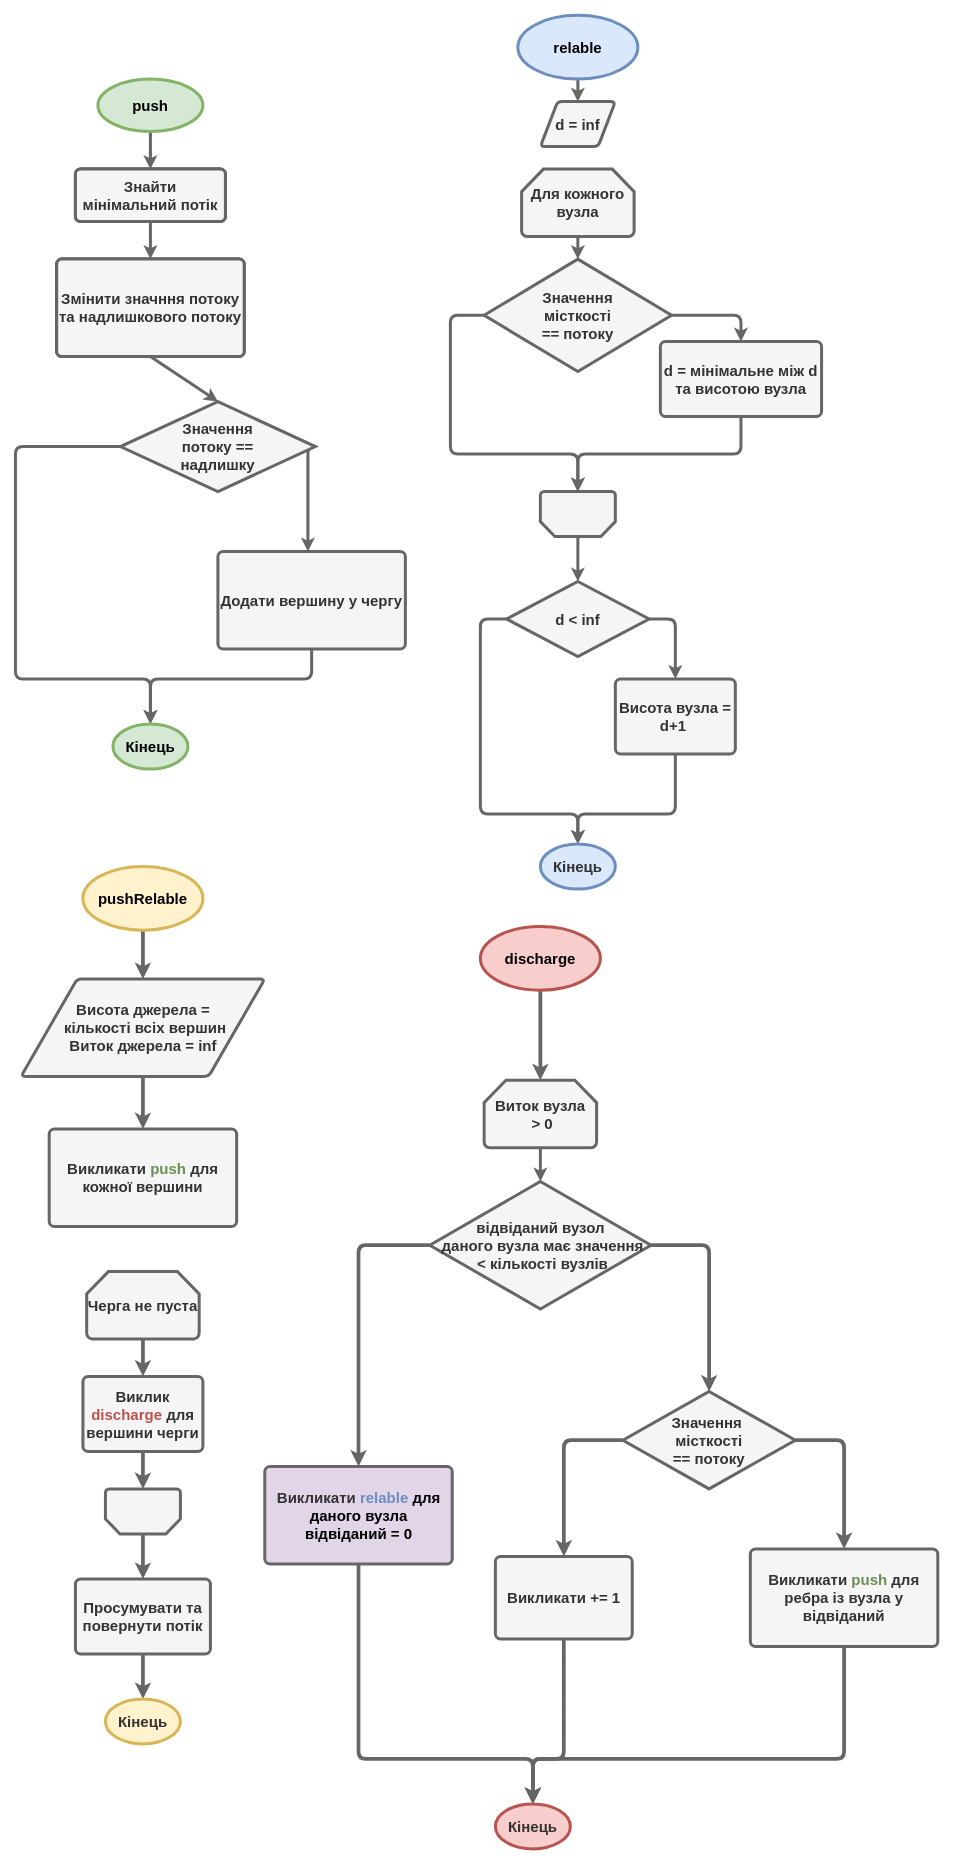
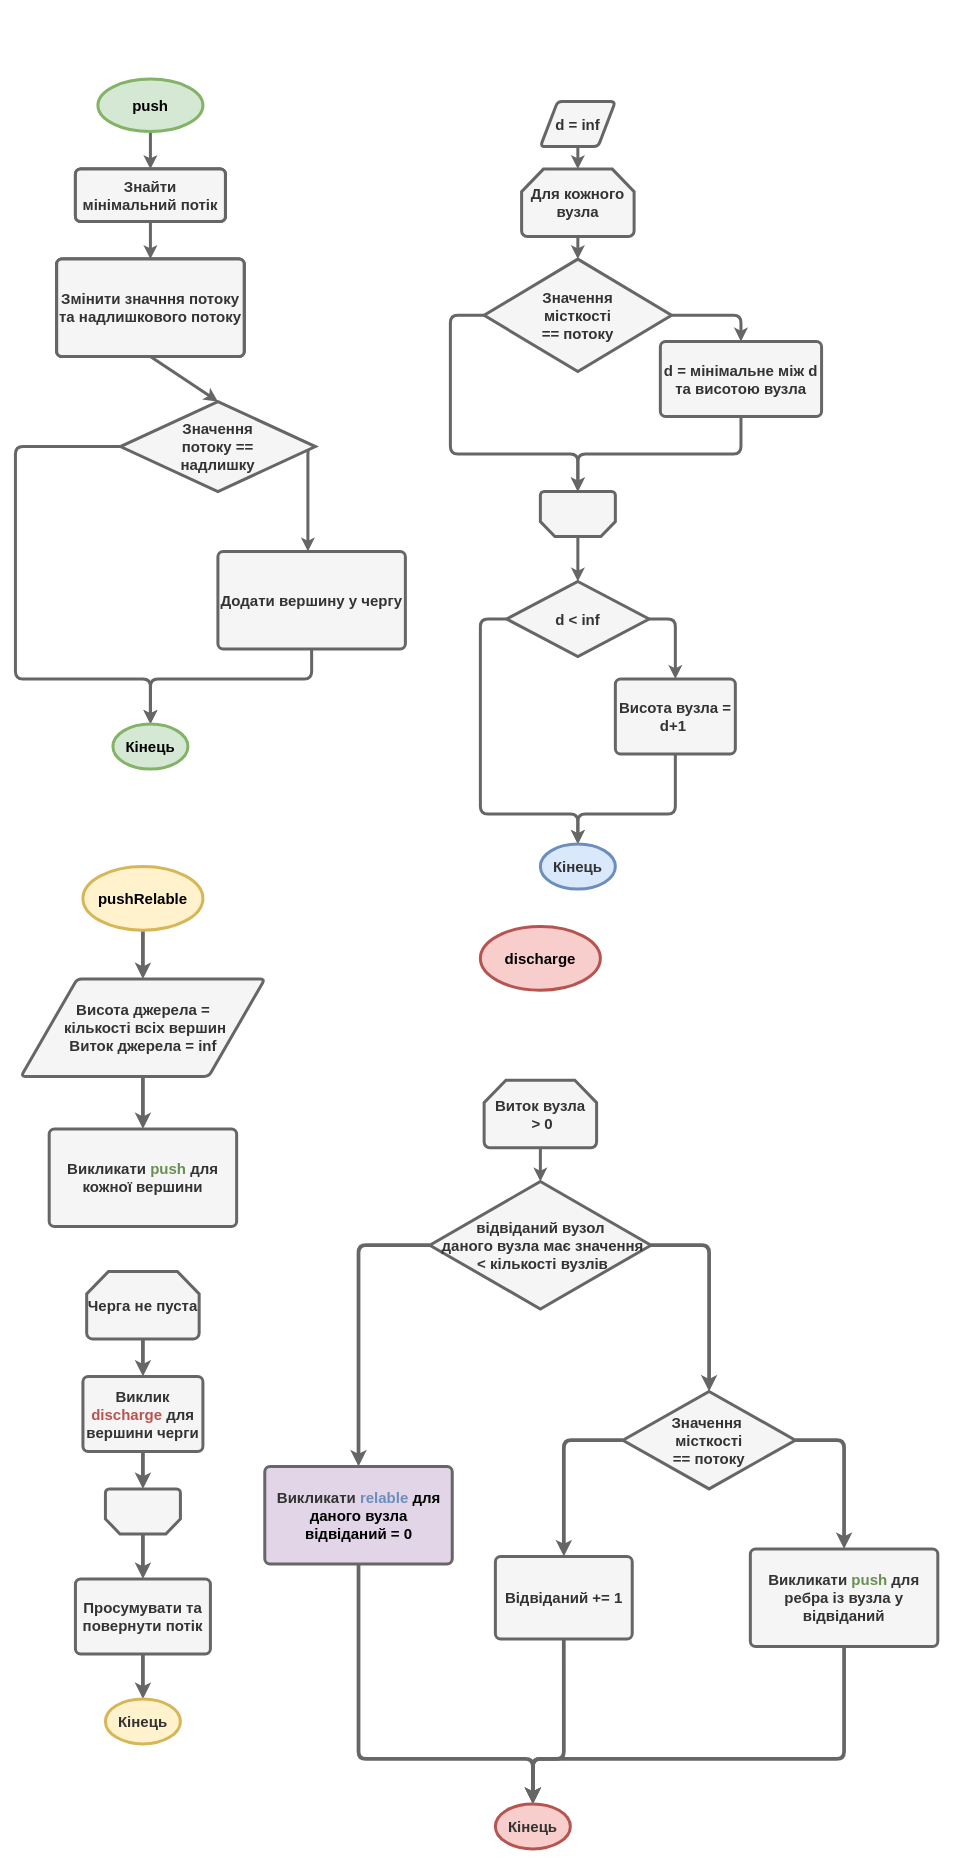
node "relable": removed
edge "relable" -> "d = inf": removed
edge "d = inf" -> "Для кожного вузла": added
edge "discharge" -> "Виток вузла > 0": removed
node "Викликати += 1": label "Викликати += 1" -> "Відвіданий += 1"
